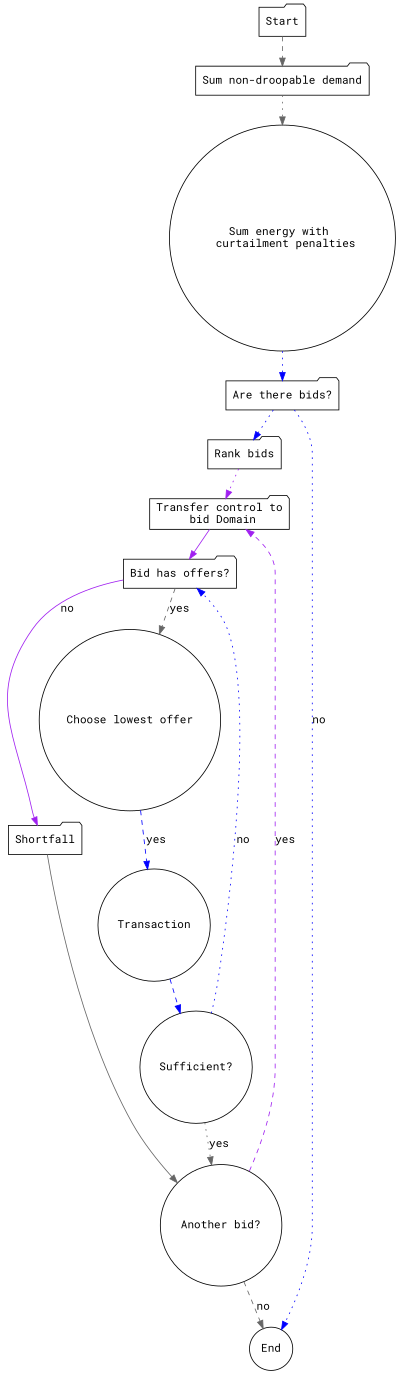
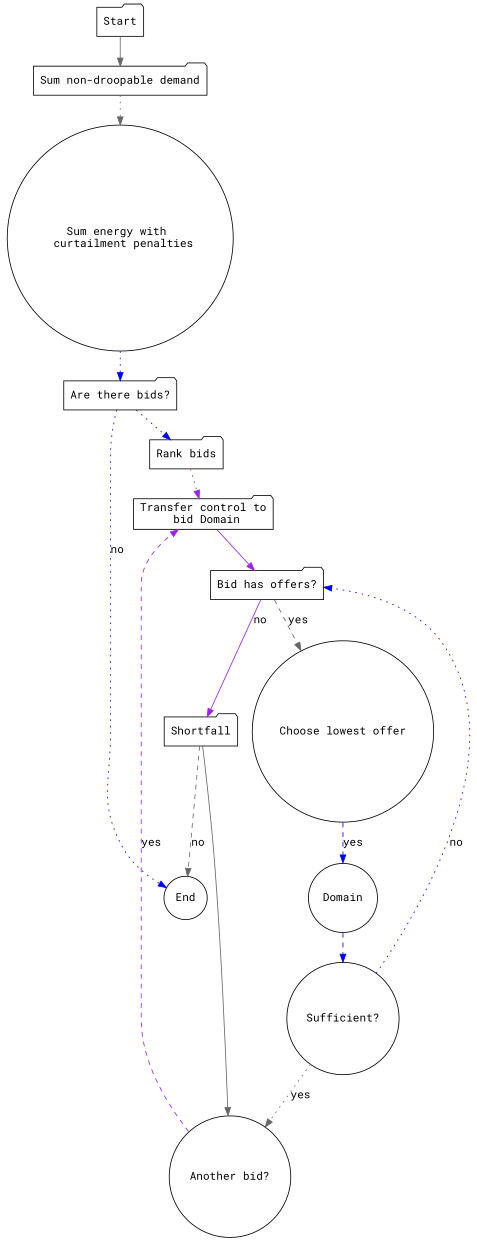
edge "Start" -> "Sum non-droopable demand": style dashed -> solid
node "Transaction": label "Transaction" -> "Domain"
edge "Another bid?" -> "End": now "Shortfall" -> "End"
